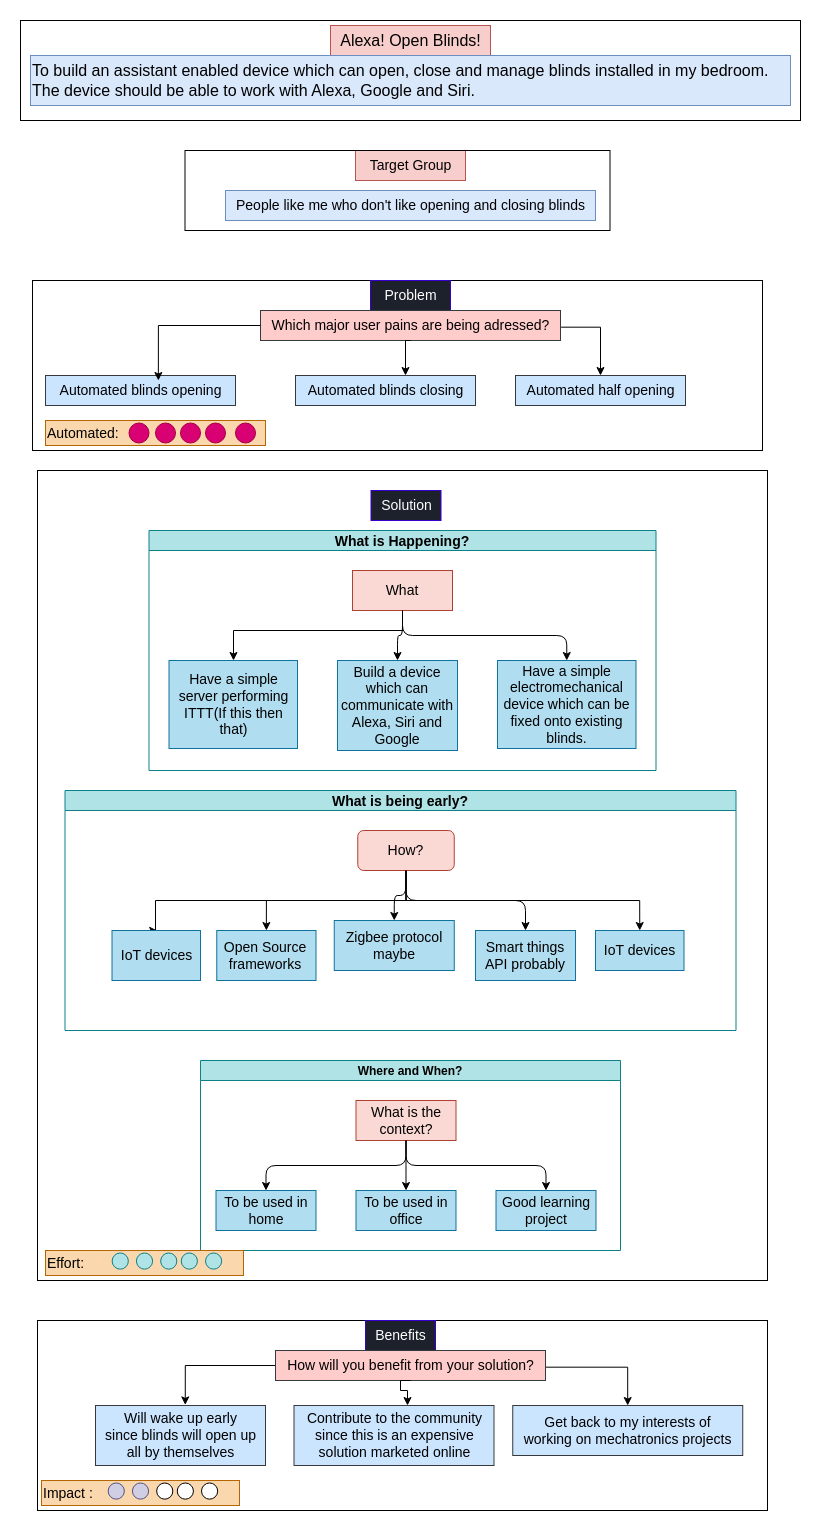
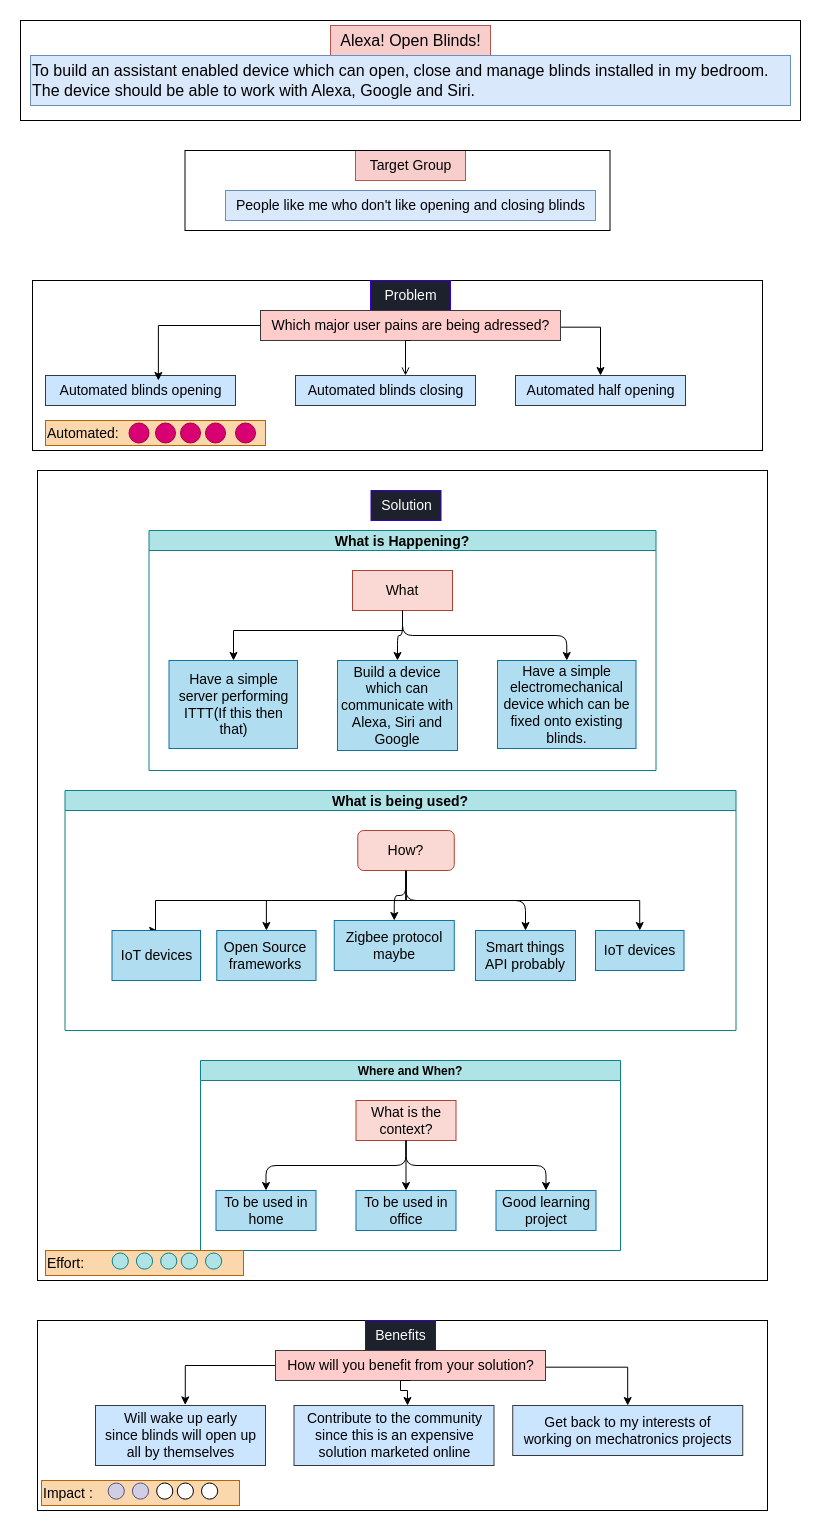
edge "Which major user pains are being adressed?" -> "Automated blinds closing": arrowhead classic -> open
node "What is being early?": label "What is being early?" -> "What is being used?"
